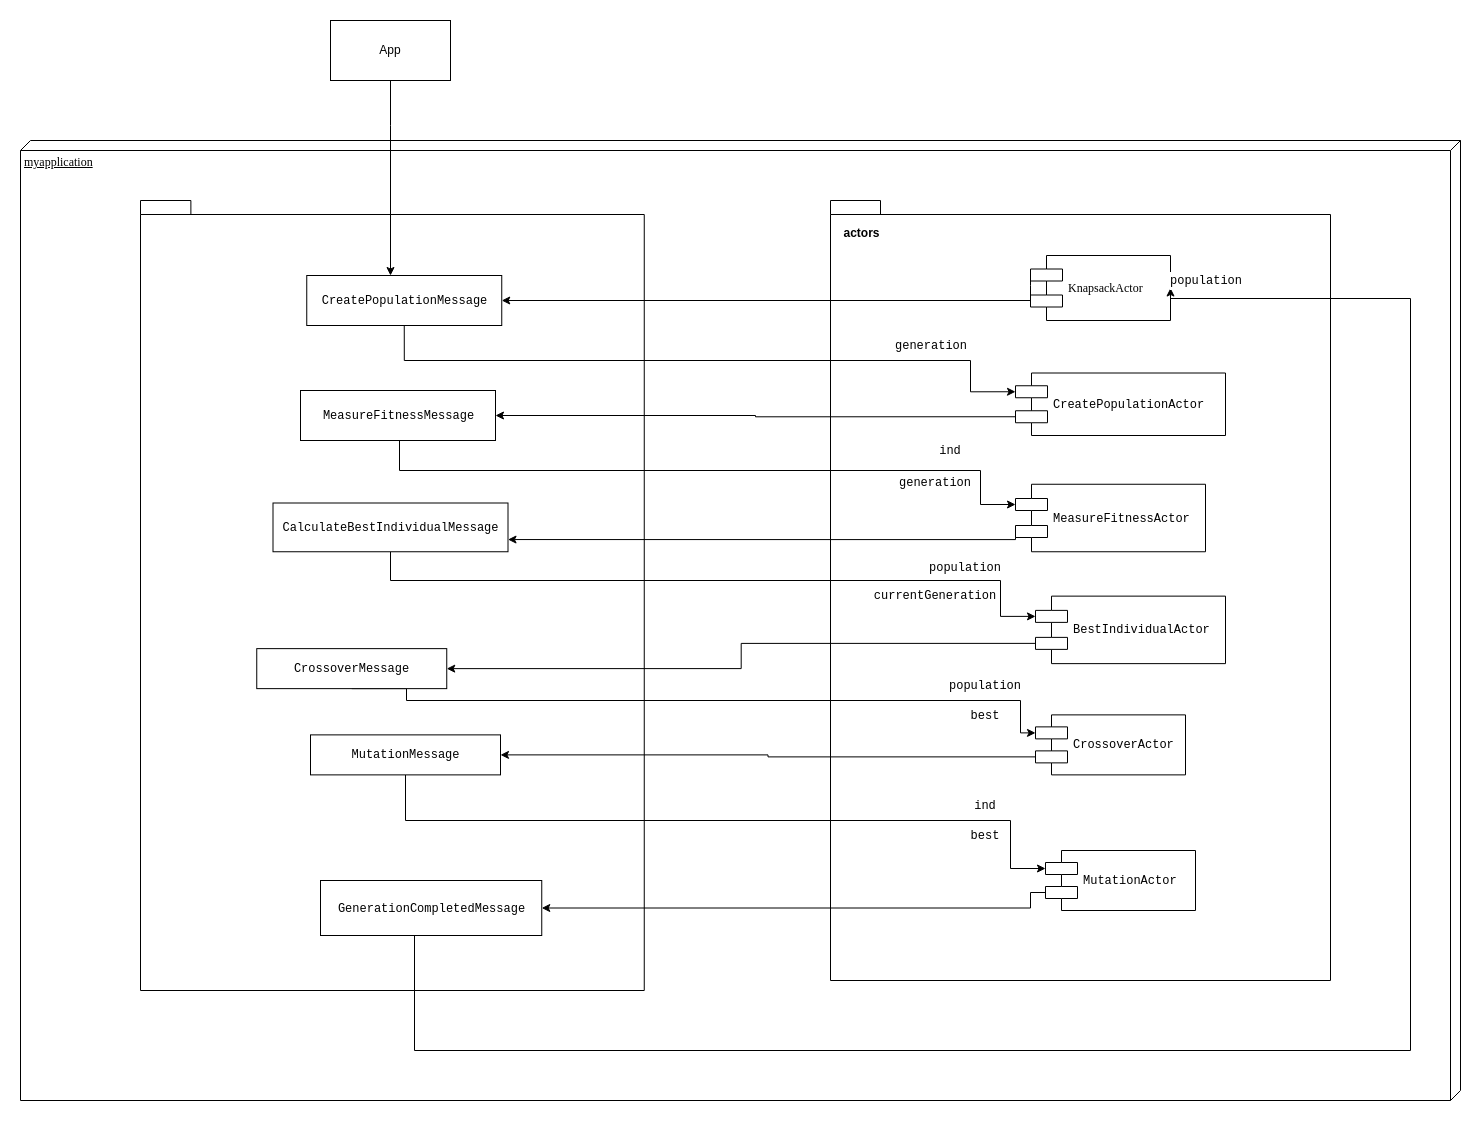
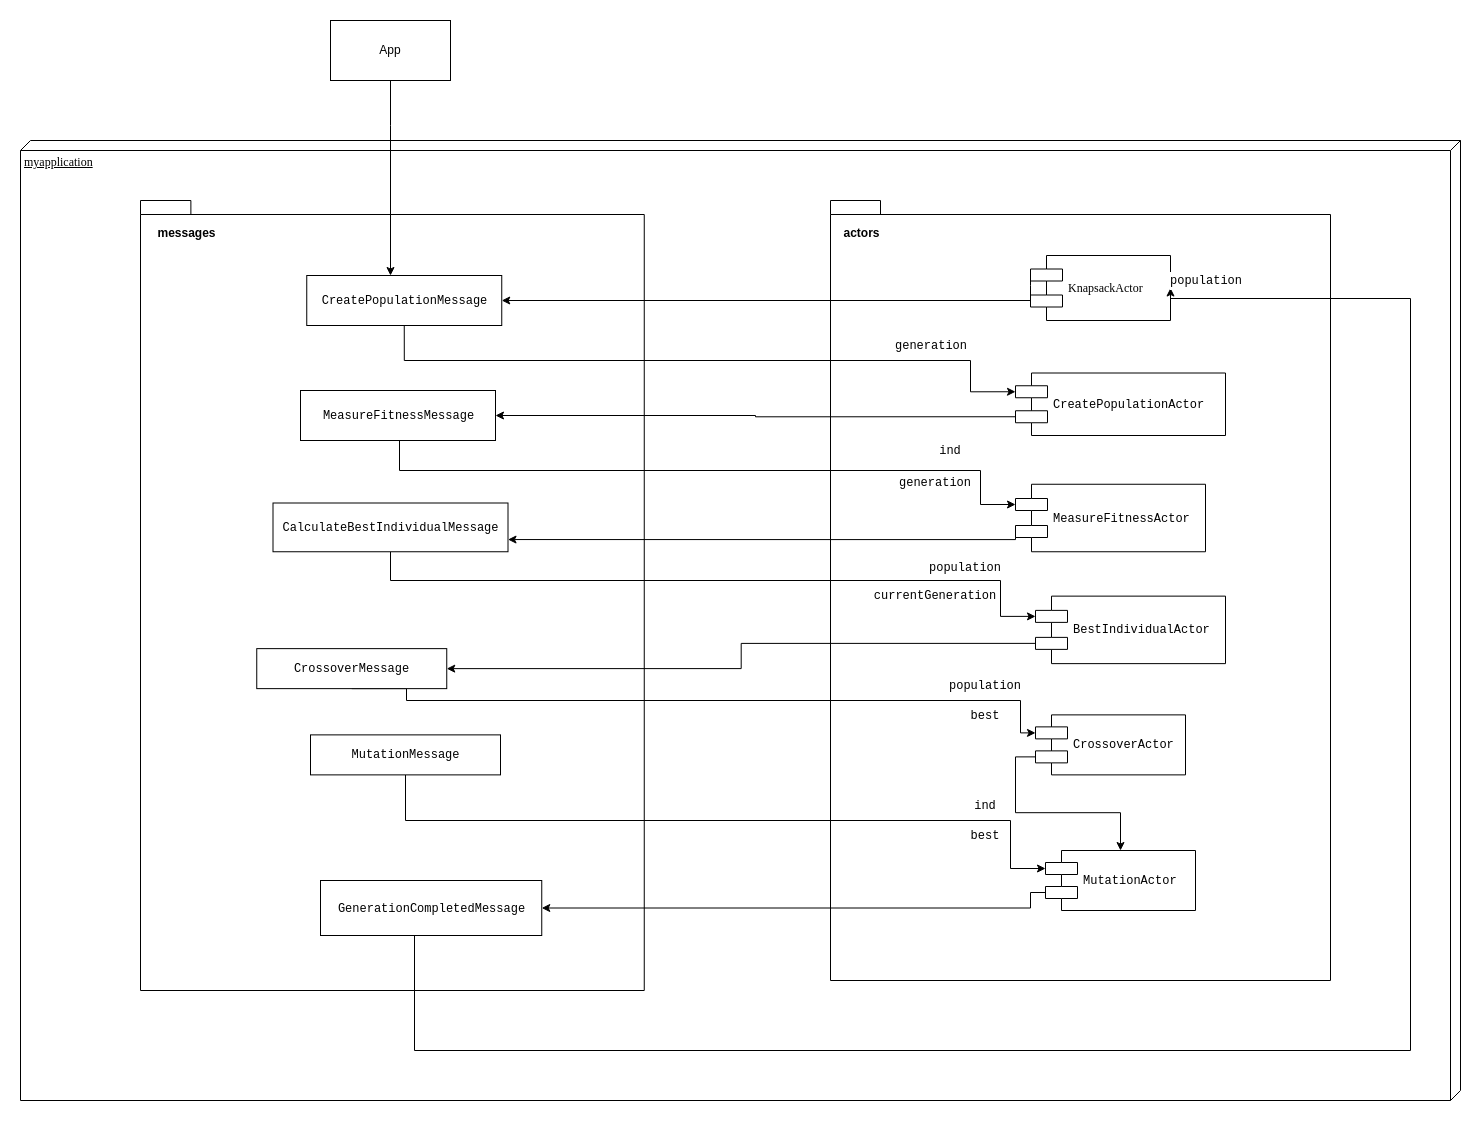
node "messages": added
edge "CrossoverActor" -> "MutationMessage": now "CrossoverActor" -> "MutationActor"
